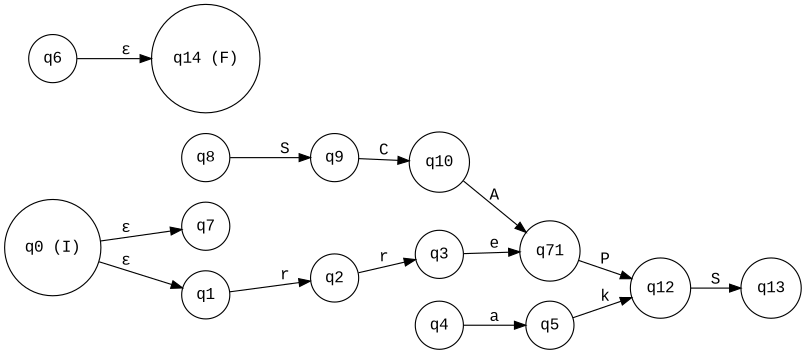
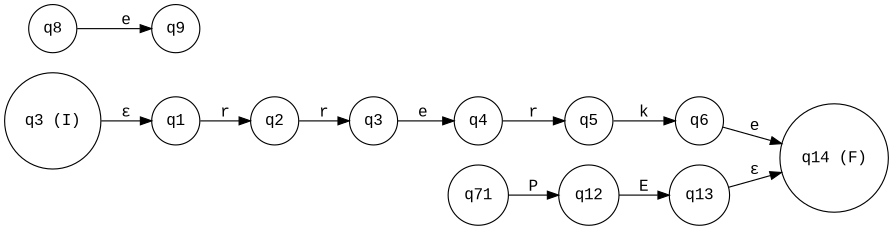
edge "q6" -> "q14 (F)": label "ε" -> "e"
edge "q8" -> "q9": label "S" -> "e"
node "q10": removed
edge "q13" -> "q14 (F)": added, label "ε"
node "q7": removed
node "q0 (I)": label "q0 (I)" -> "q3 (I)"
edge "q3" -> "q71": now "q3" -> "q4"
edge "q12" -> "q13": label "S" -> "E"
edge "q5" -> "q12": now "q5" -> "q6"
edge "q4" -> "q5": label "a" -> "r"
